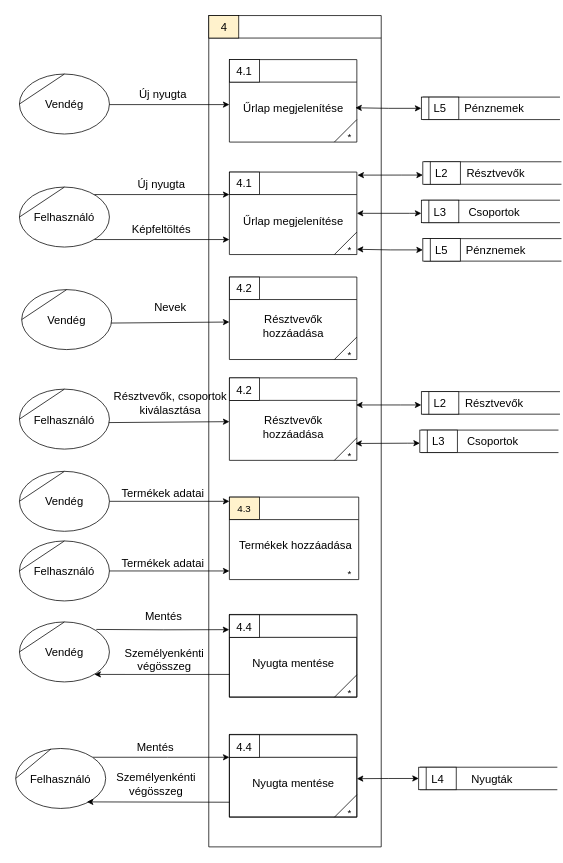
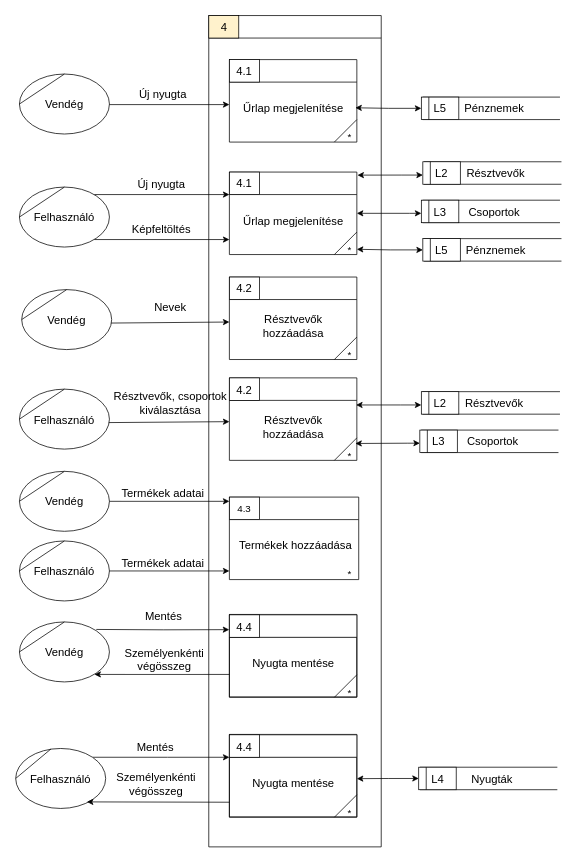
node "4.3": fillcolor #fff2cc -> #ffffff
